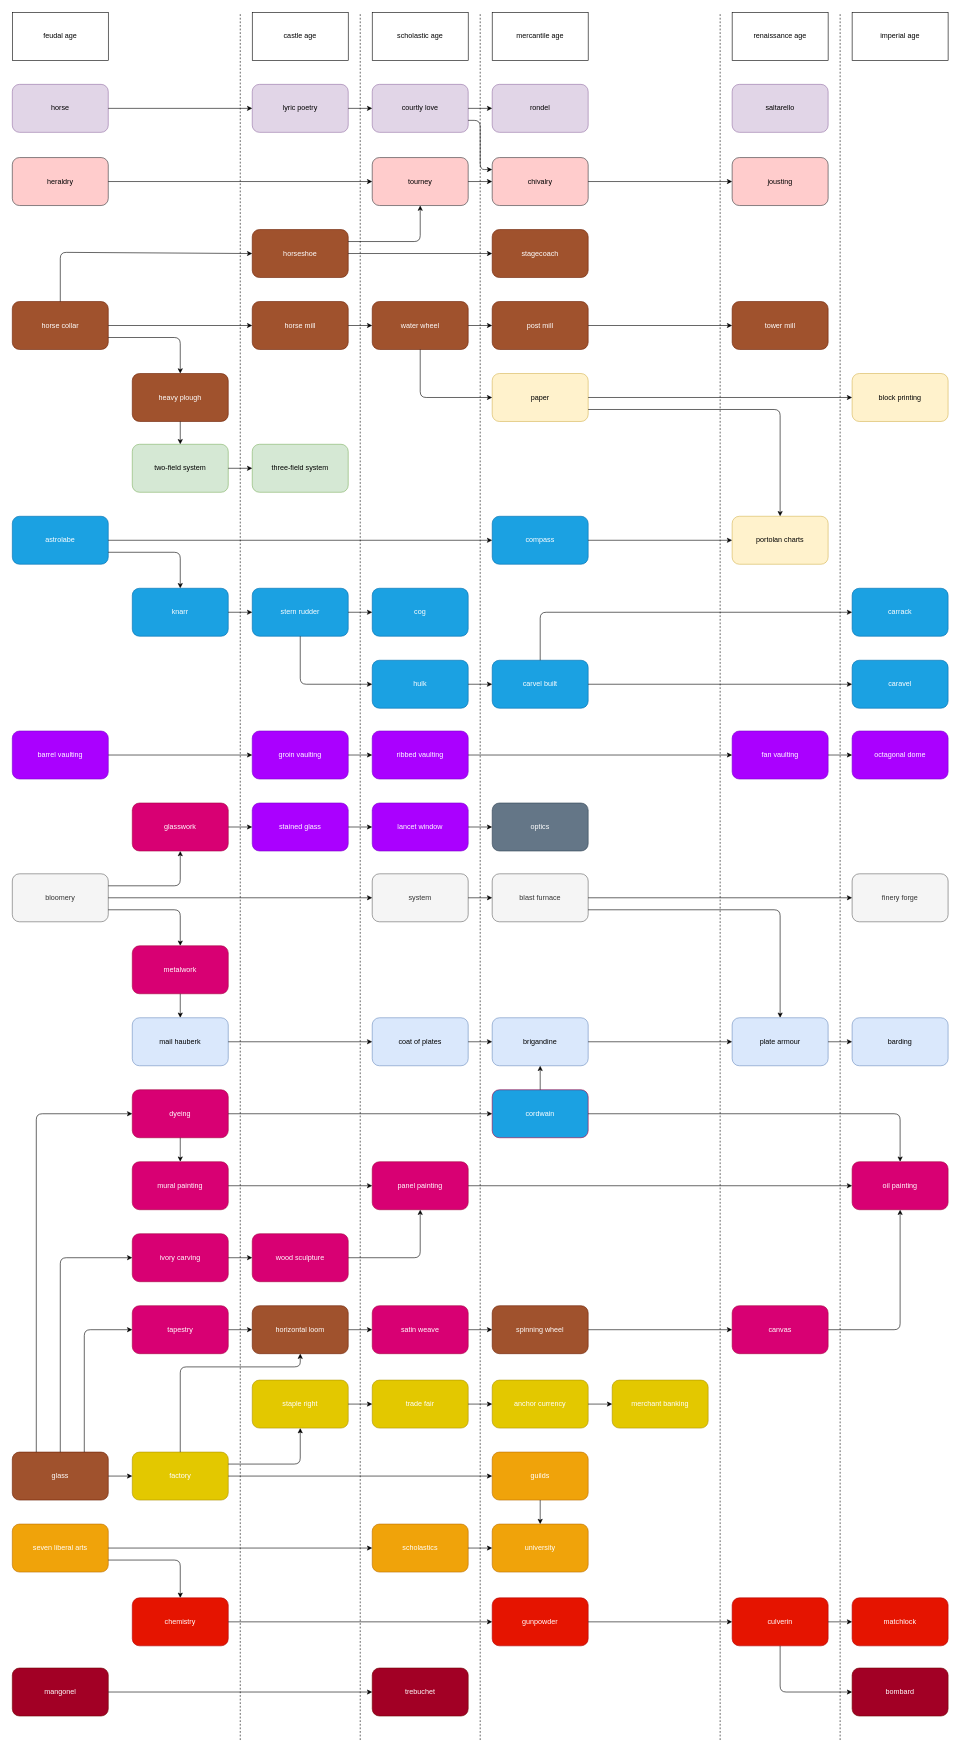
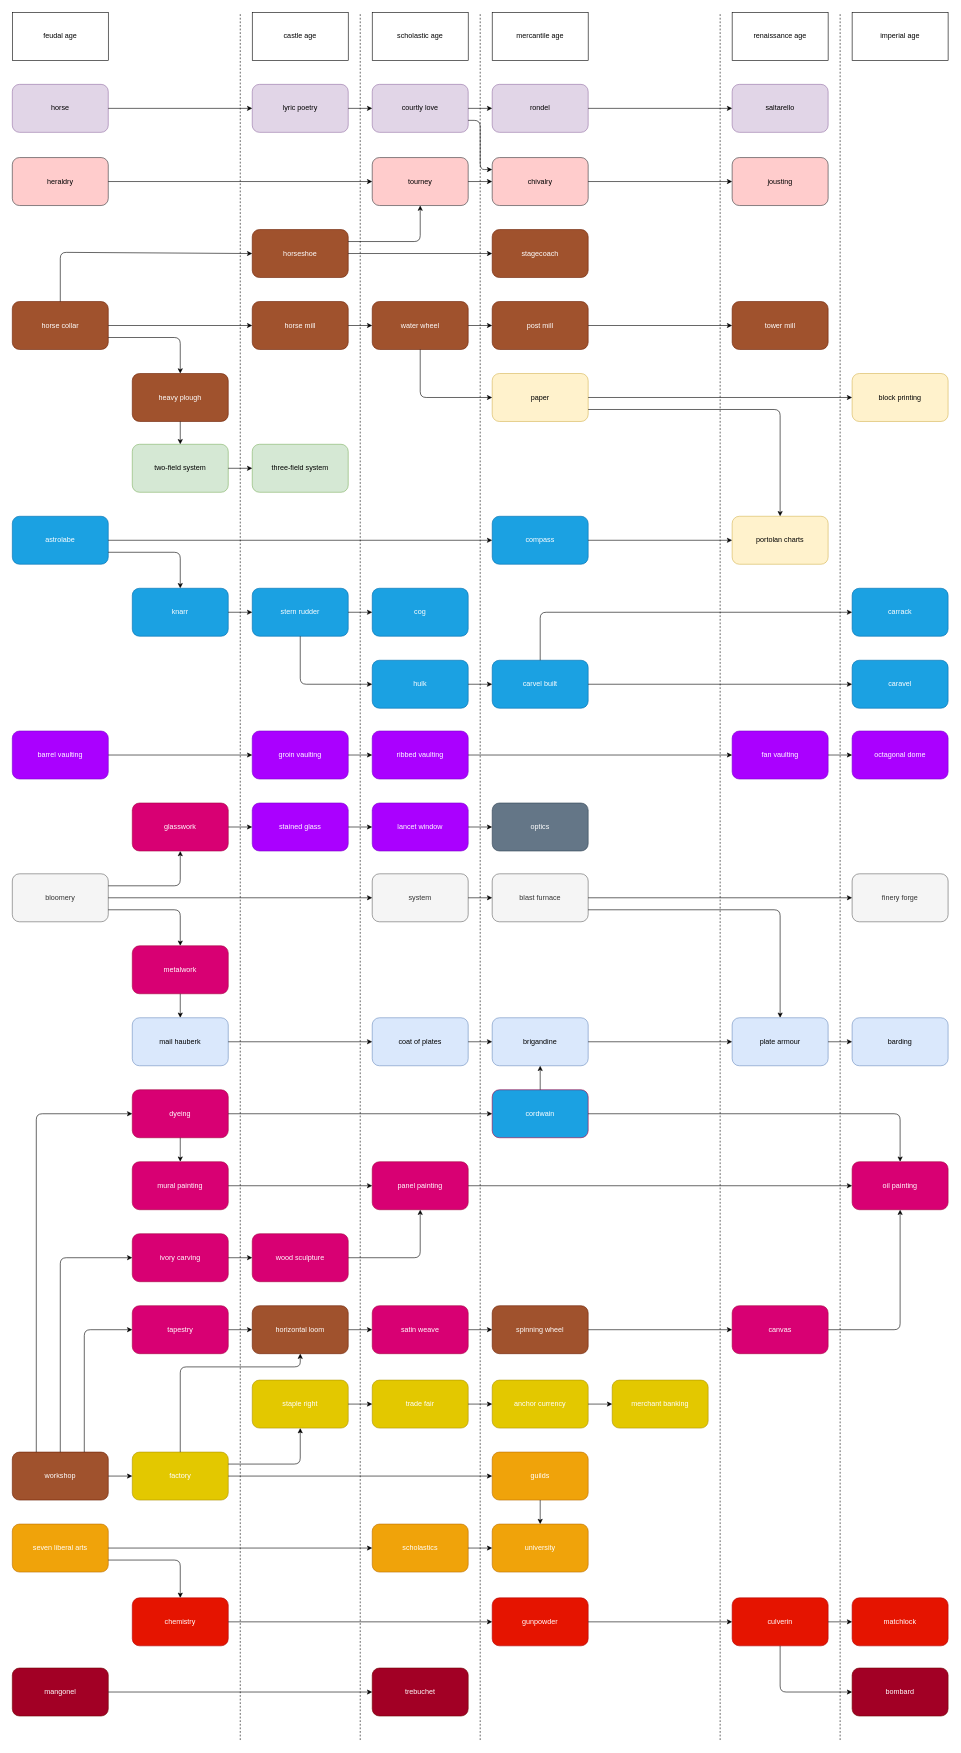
edge "rondel" -> "saltarello": added
node "glass": label "glass" -> "workshop"
